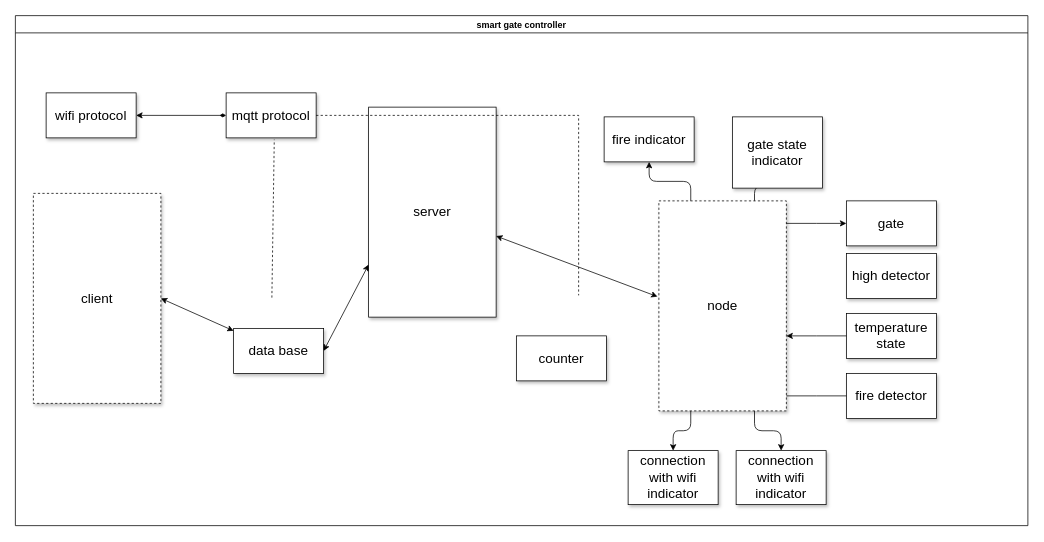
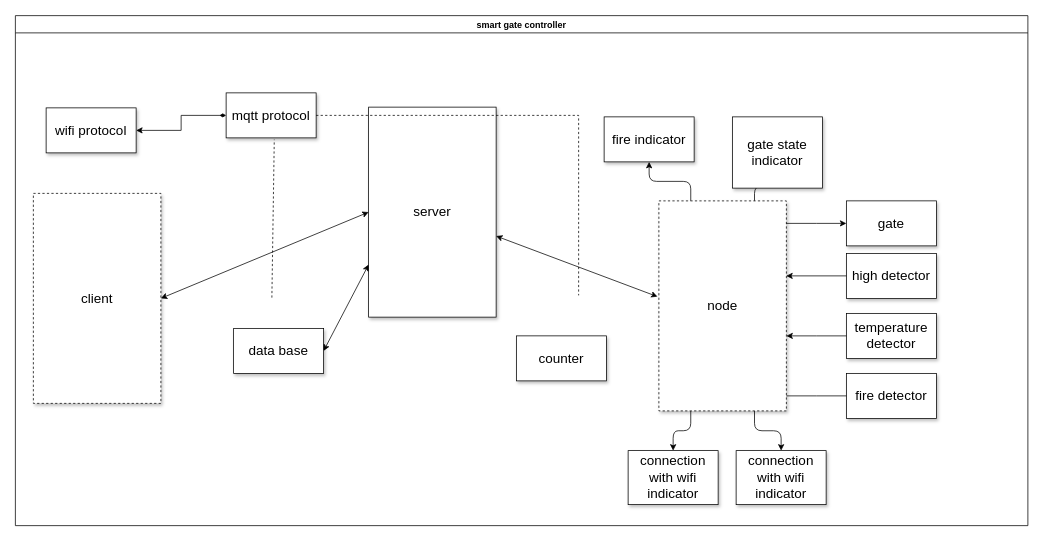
node "wifi protocol": moved (91, 115) -> (91, 130)
edge "high detector" -> "node": added
edge "client" -- "data base": now "client" -- "server"
node "temperature state": label "temperature state" -> "temperature detector"
